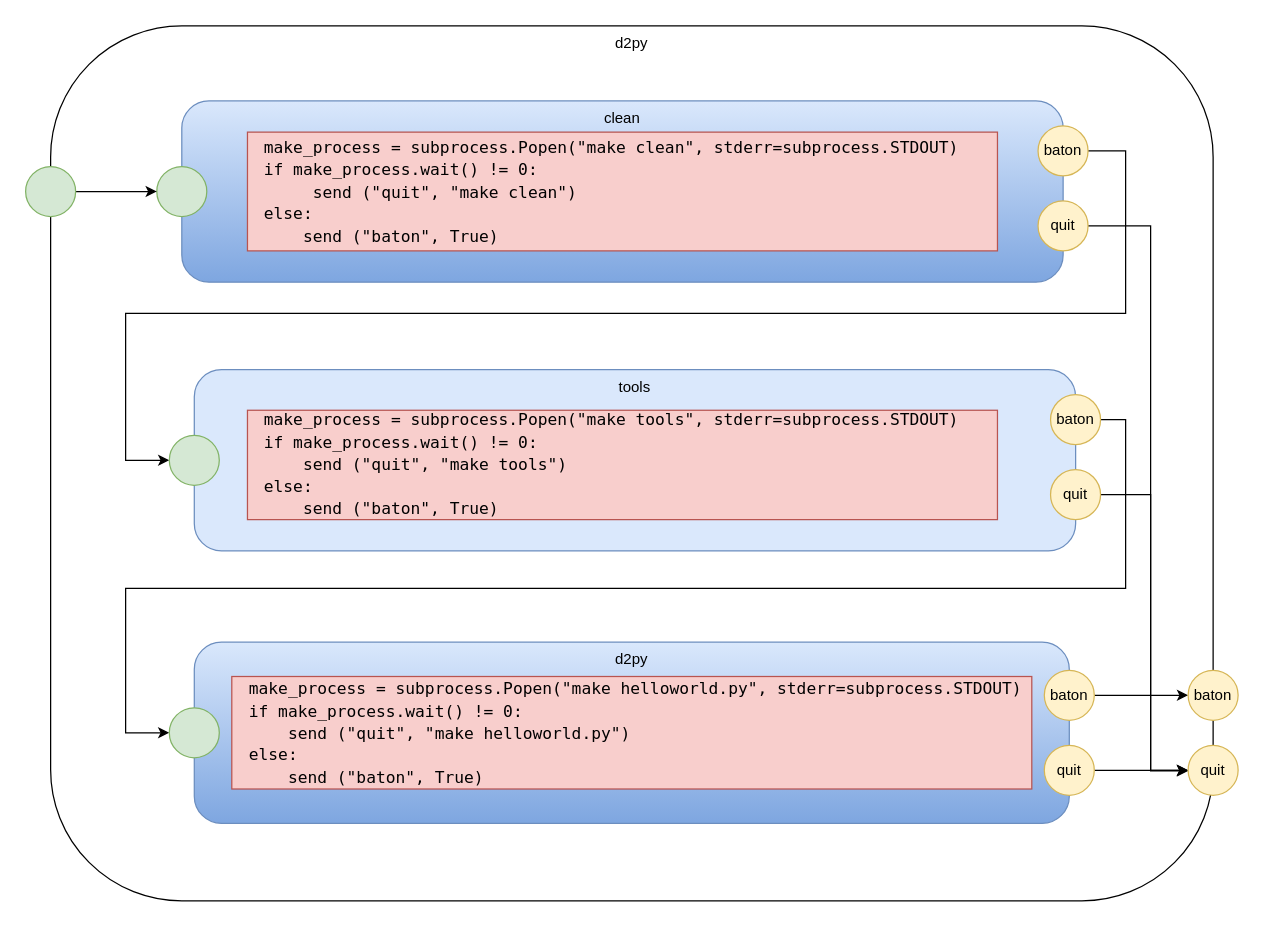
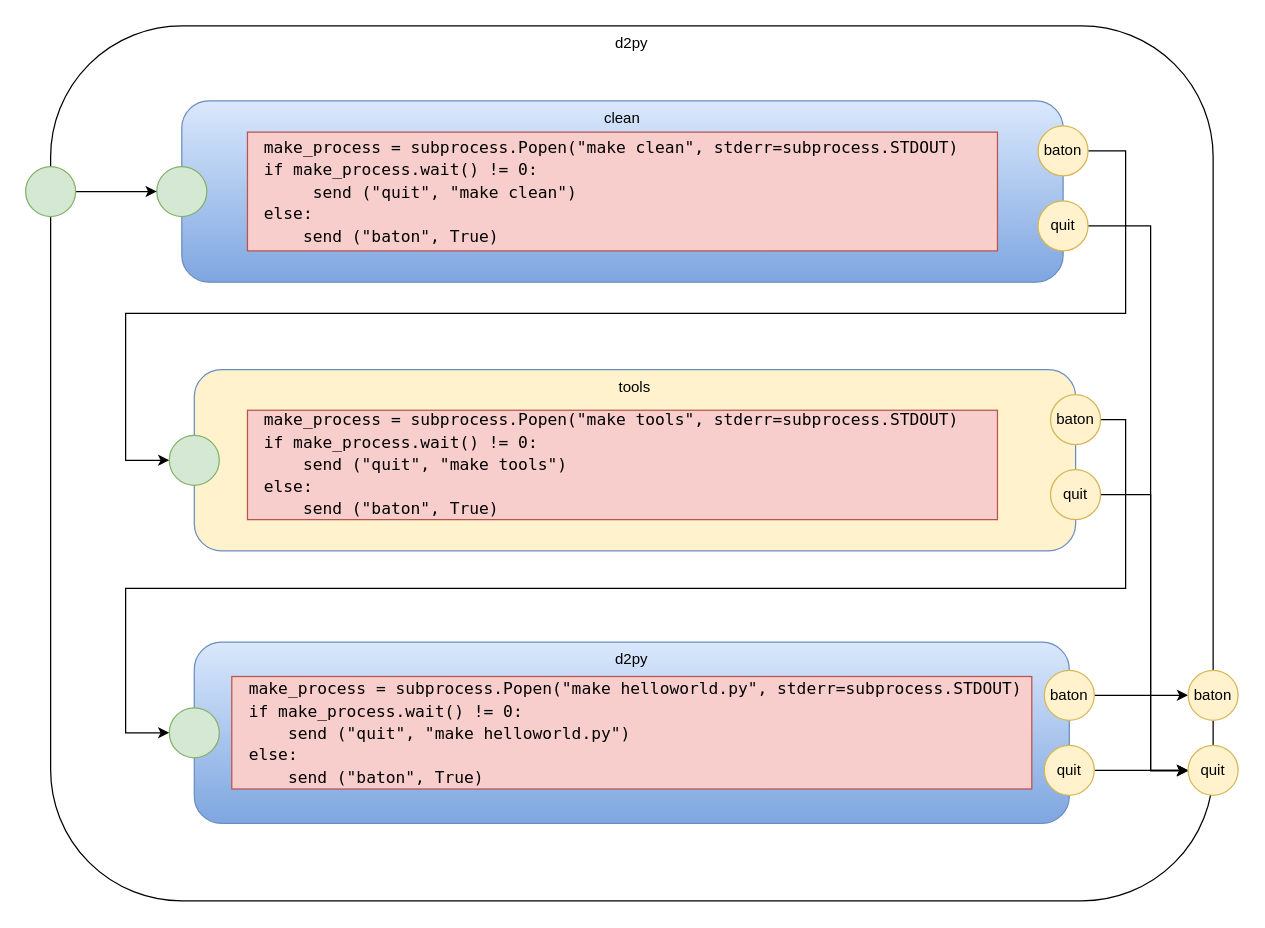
node "tools": fillcolor #dae8fc -> #fff2cc
